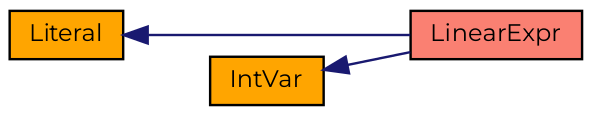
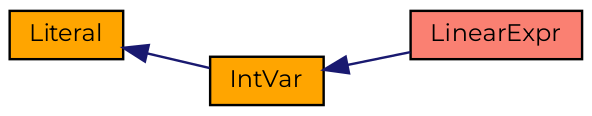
edge "LinearExpr" -> "Literal": now "IntVar" -> "Literal"
